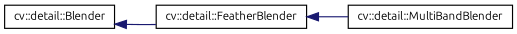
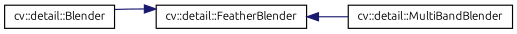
edge "cv::detail::FeatherBlender" -> "cv::detail::Blender": reversed
